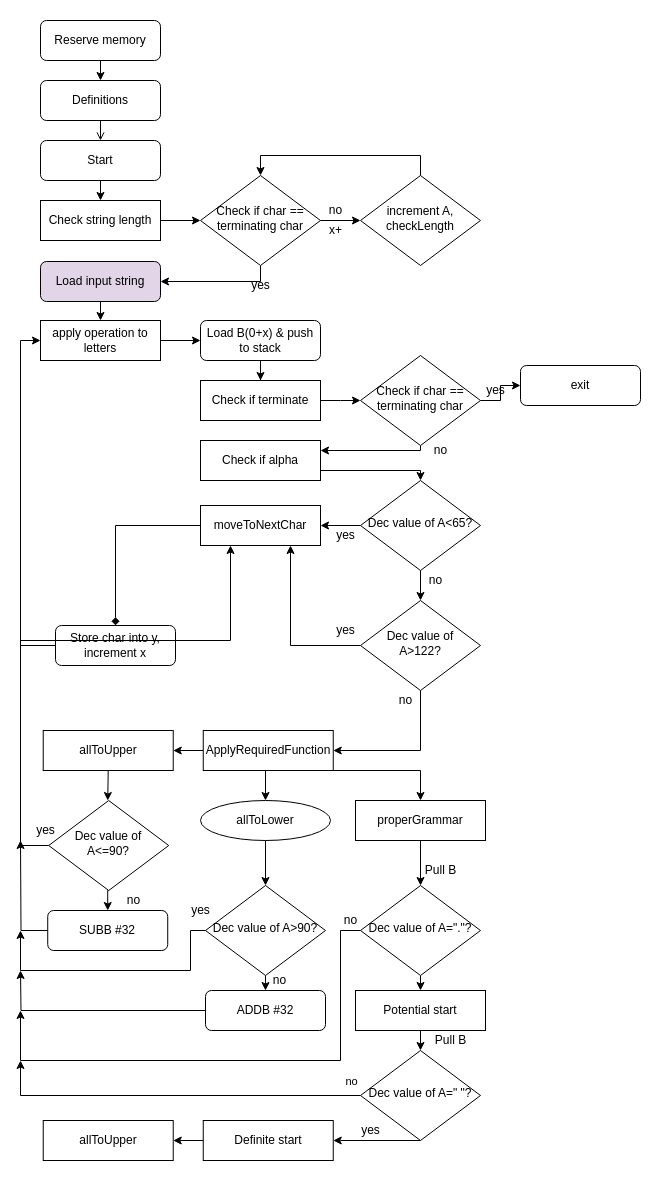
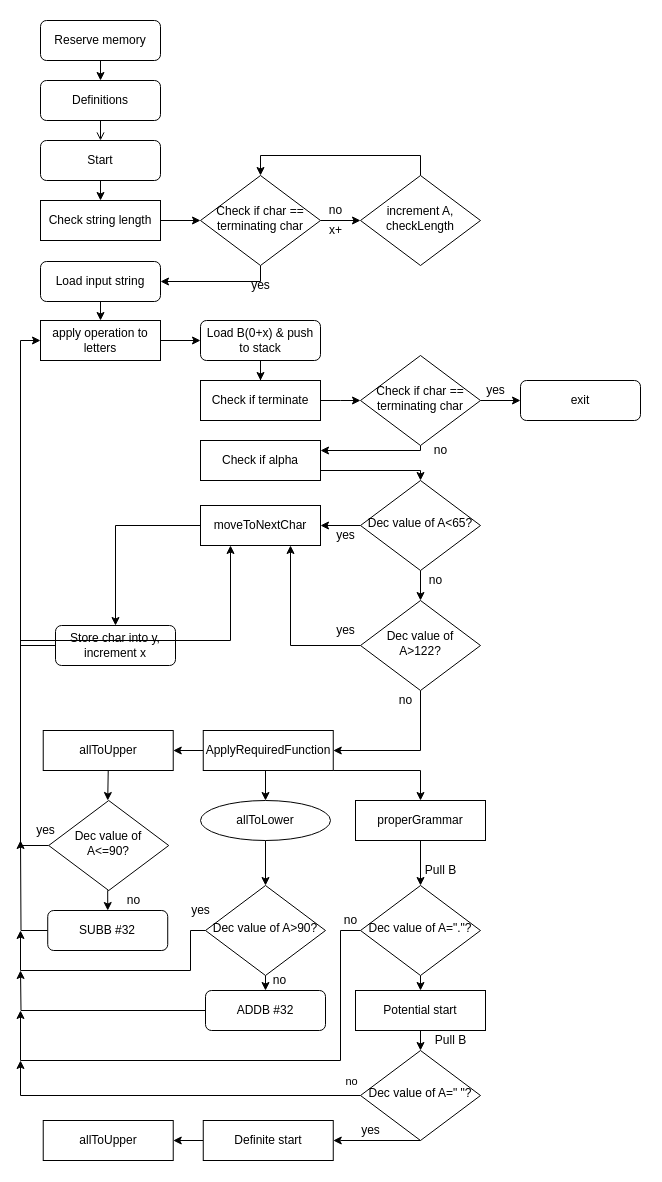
node "Load input string": fillcolor #e1d5e7 -> #ffffff
node "exit": moved (581, 386) -> (581, 401)
edge "moveToNextChar" -> "Store char into y, increment x": arrowhead diamond -> classic
